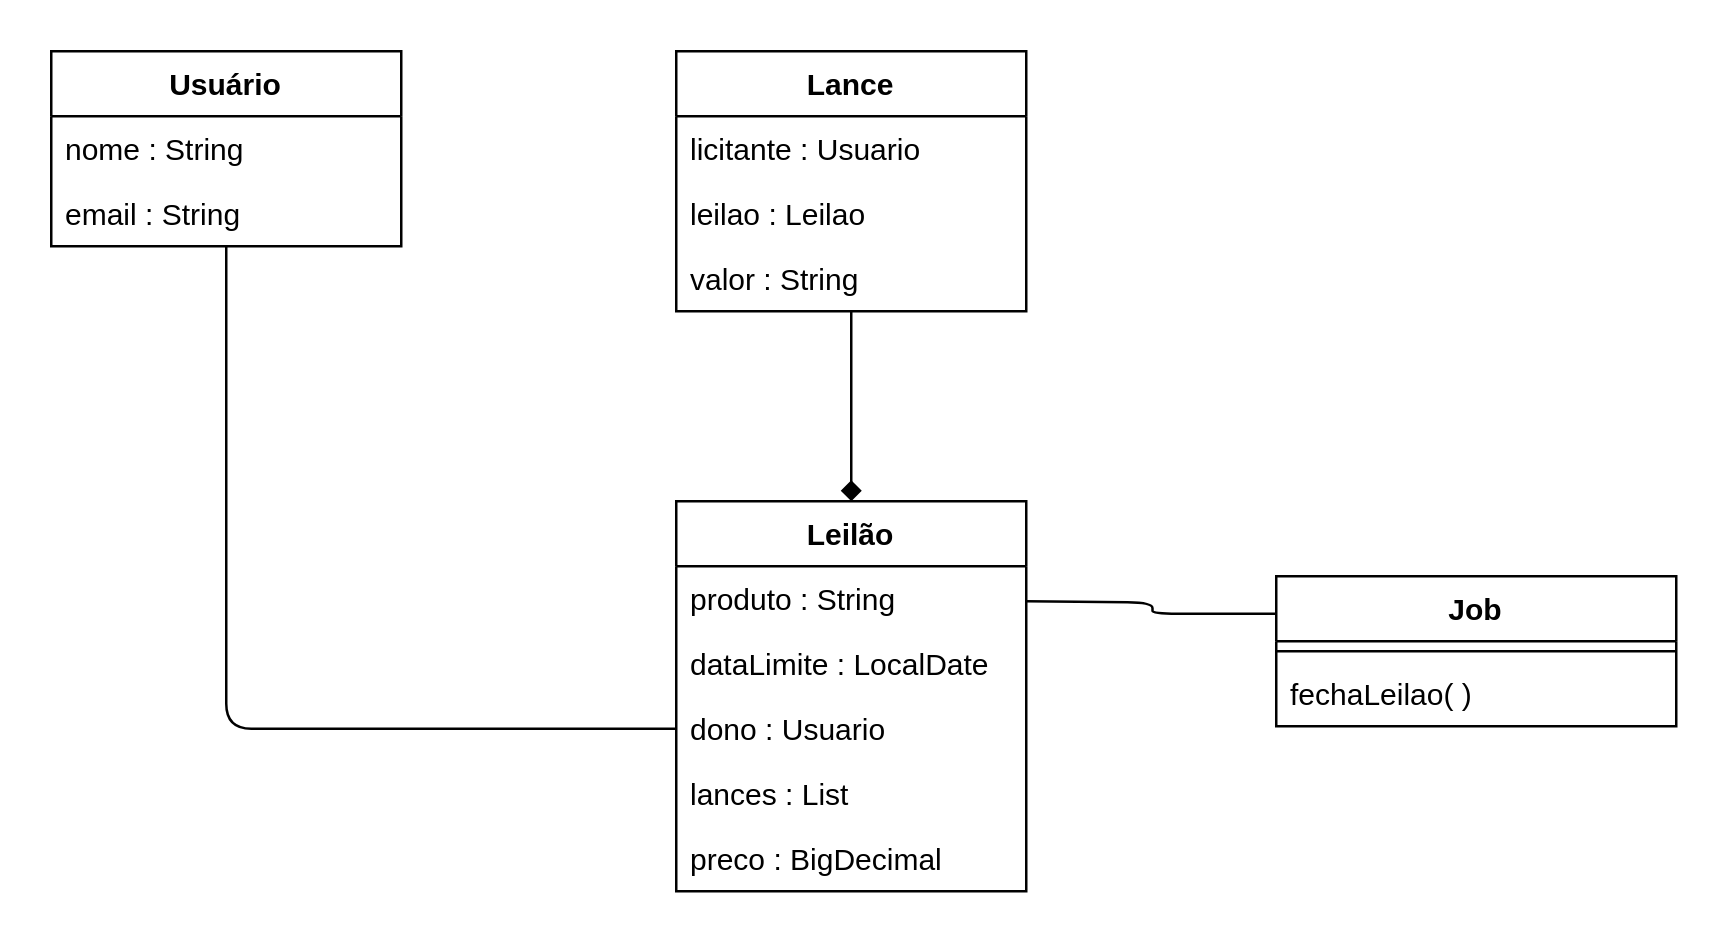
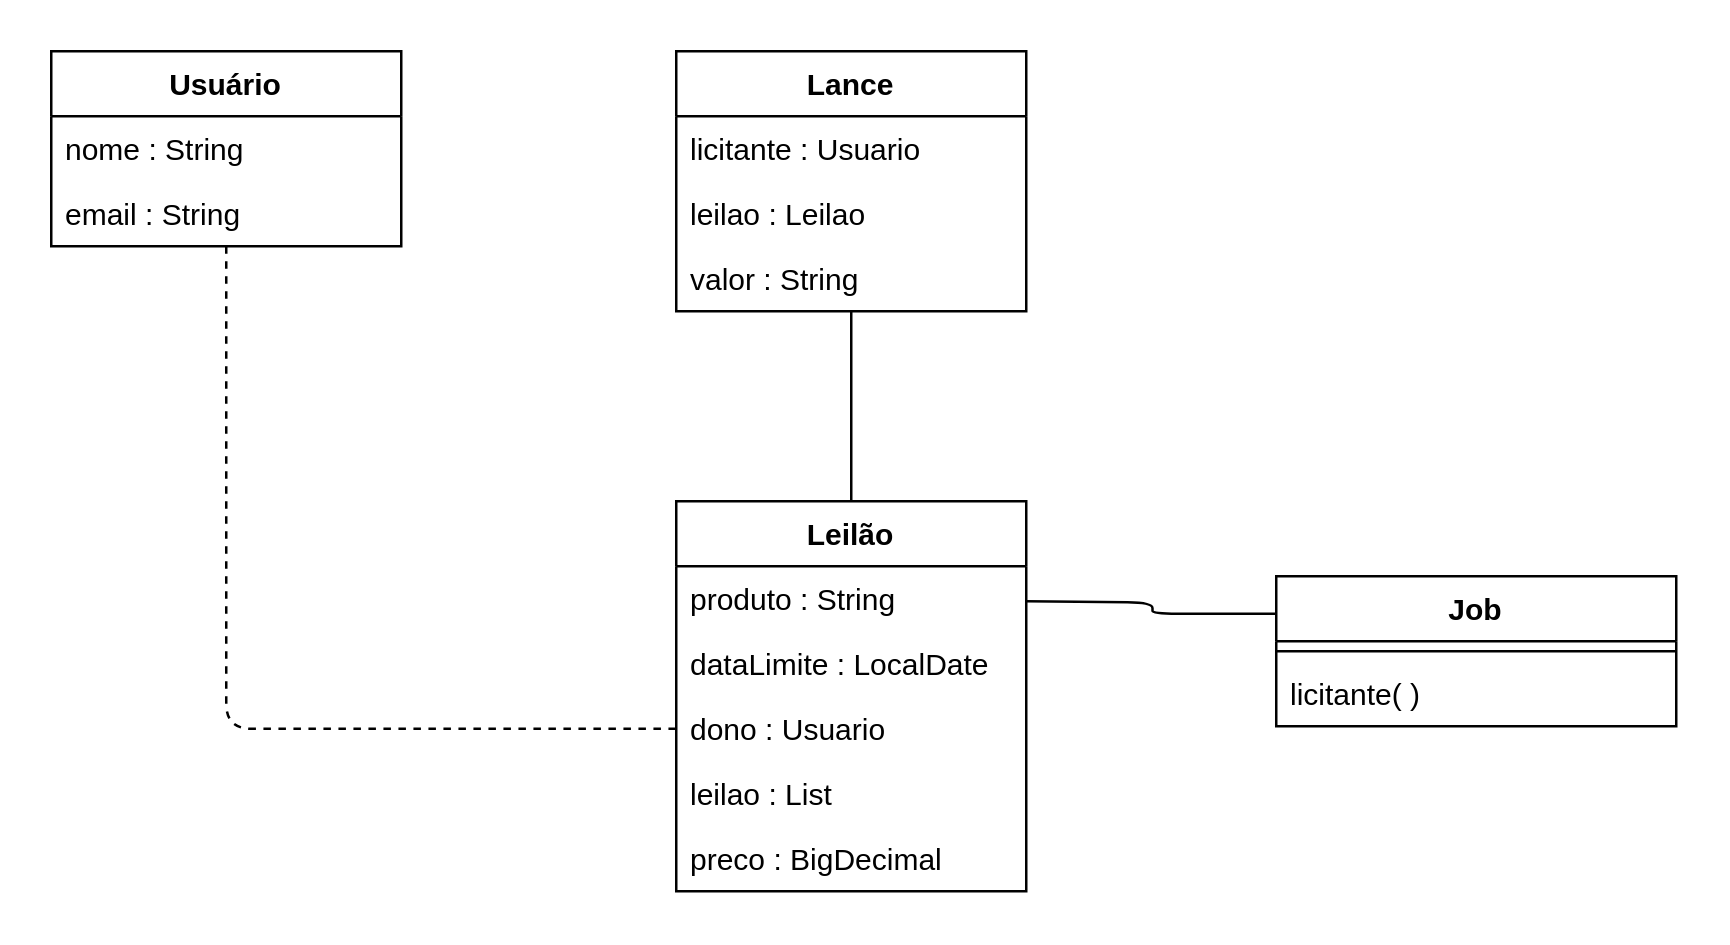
edge "Lance" -> "Leilão": arrowhead diamond -> none
node "fechaLeilao( )": label "fechaLeilao( )" -> "licitante( )"
edge "Usuário" -- "dono : Usuario": style solid -> dashed
node "lances : List": label "lances : List" -> "leilao : List"
